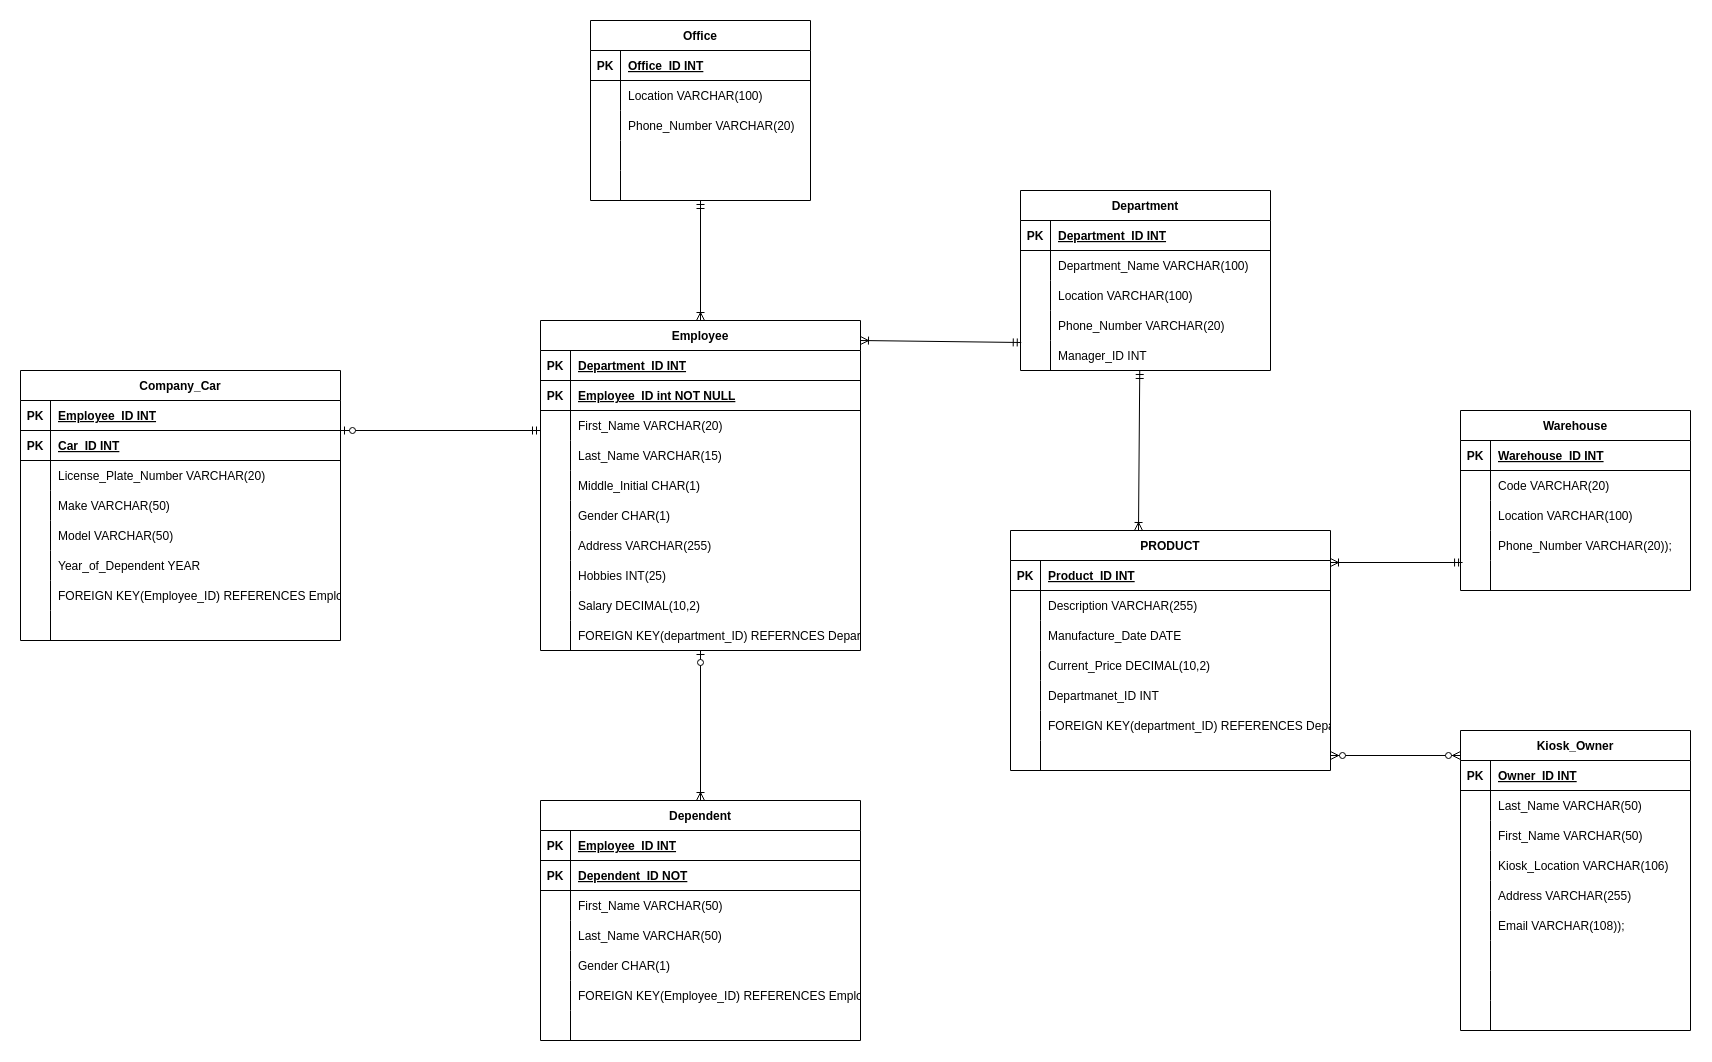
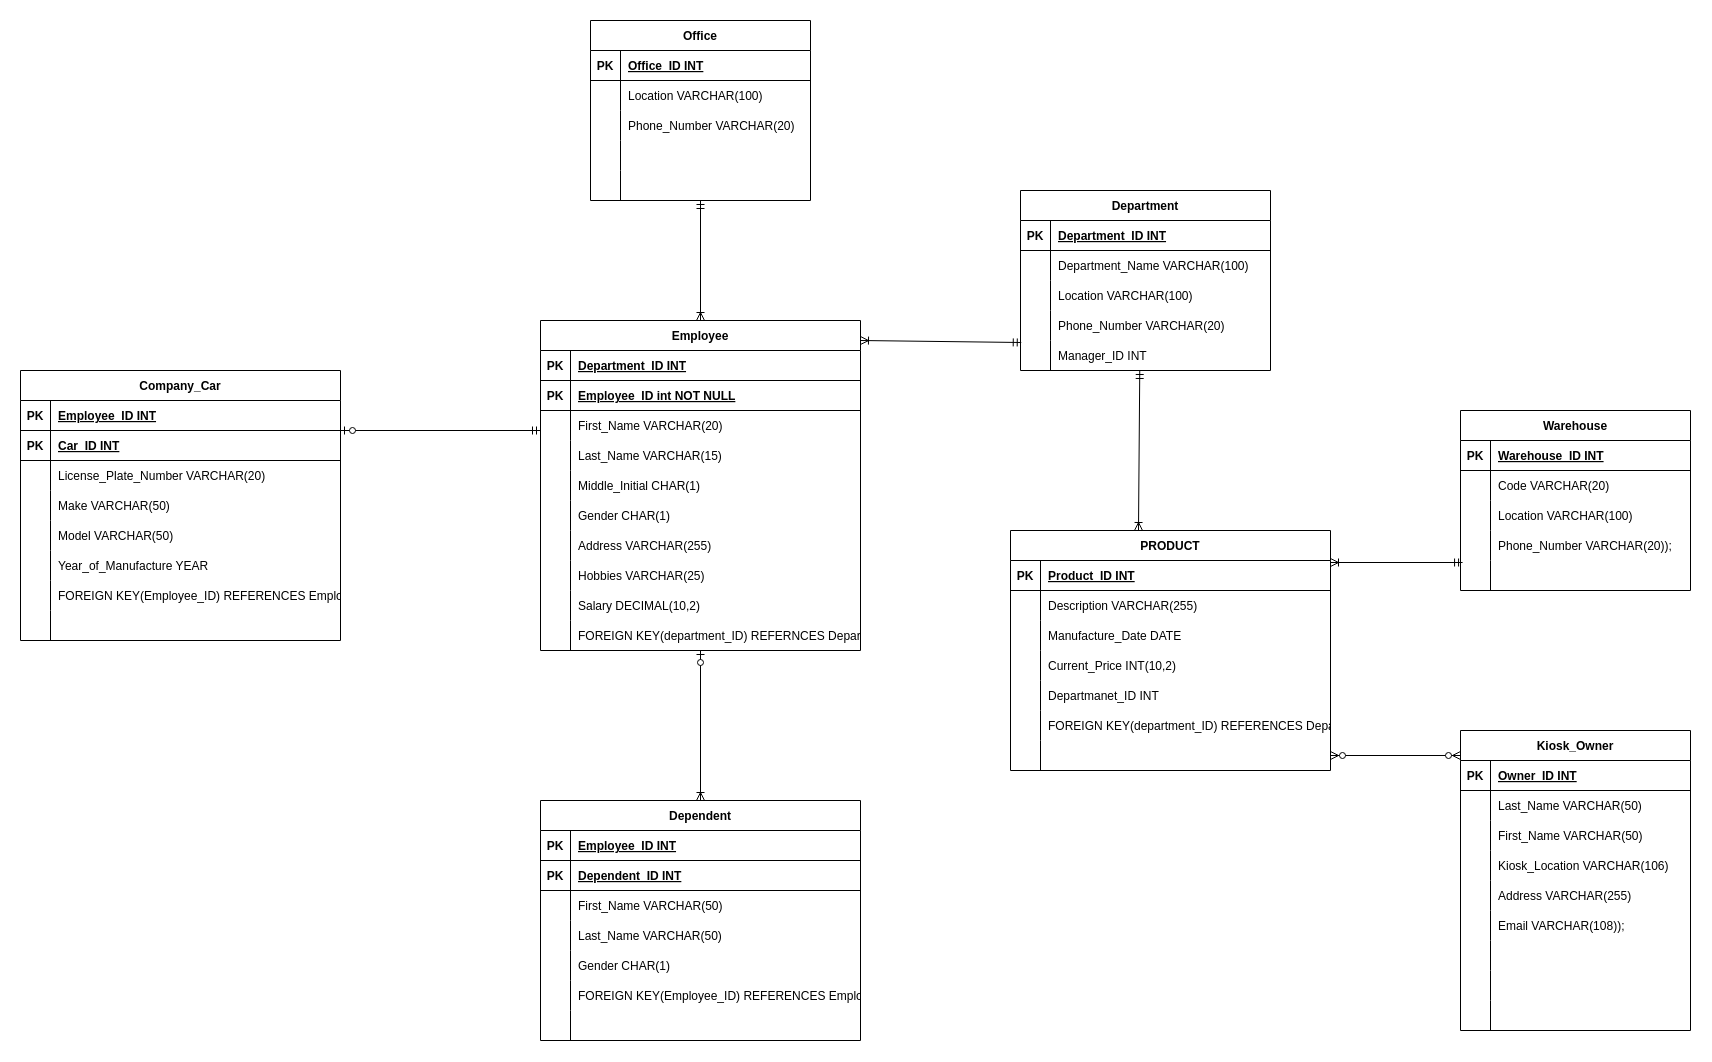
node "Year_of_Dependent YEAR": label "Year_of_Dependent YEAR" -> "Year_of_Manufacture YEAR"
node "Hobbies INT(25)": label "Hobbies INT(25)" -> "Hobbies VARCHAR(25)"
node "Current_Price DECIMAL(10,2)": label "Current_Price DECIMAL(10,2)" -> "Current_Price INT(10,2)"
node "Dependent_ID NOT": label "Dependent_ID NOT" -> "Dependent_ID INT"
